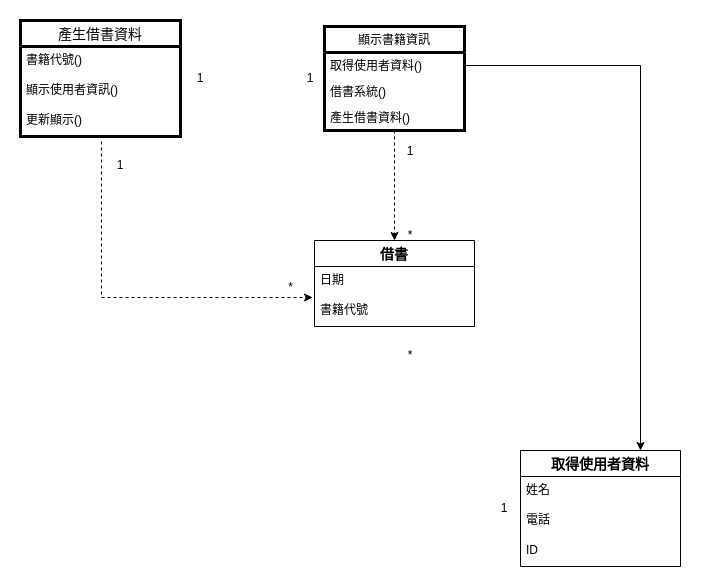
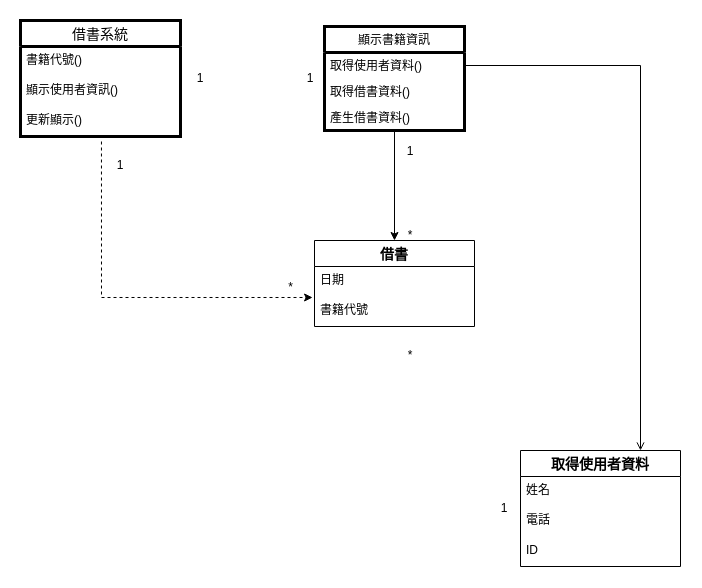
node "產生借書資料": label "產生借書資料" -> "借書系統"
node "借書系統()": label "借書系統()" -> "取得借書資料()"
edge "顯示書籍資訊" -> "借書": style dashed -> solid
edge "取得使用者資料()" -> "取得使用者資料": arrowhead classic -> open
